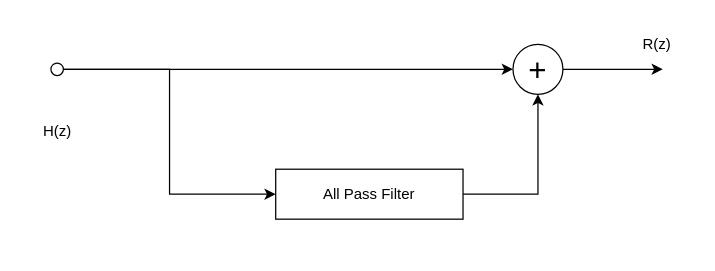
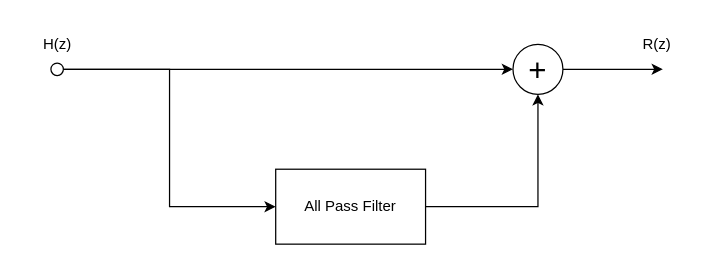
node "H(z)": moved (57, 132) -> (57, 44)
node "All Pass Filter": size 188x50 -> 150x75
